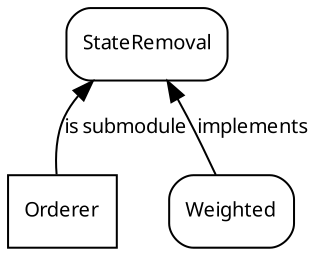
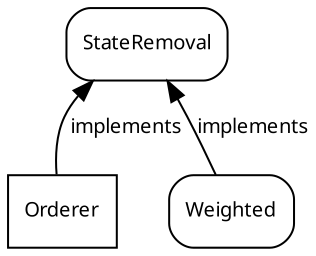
edge "Orderer" -> "StateRemoval": label "is submodule" -> "implements"
